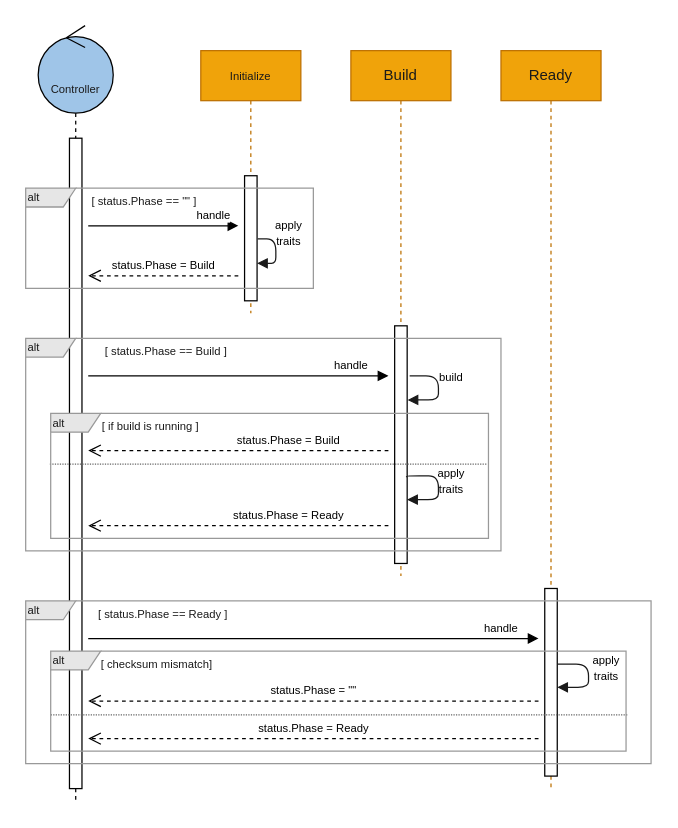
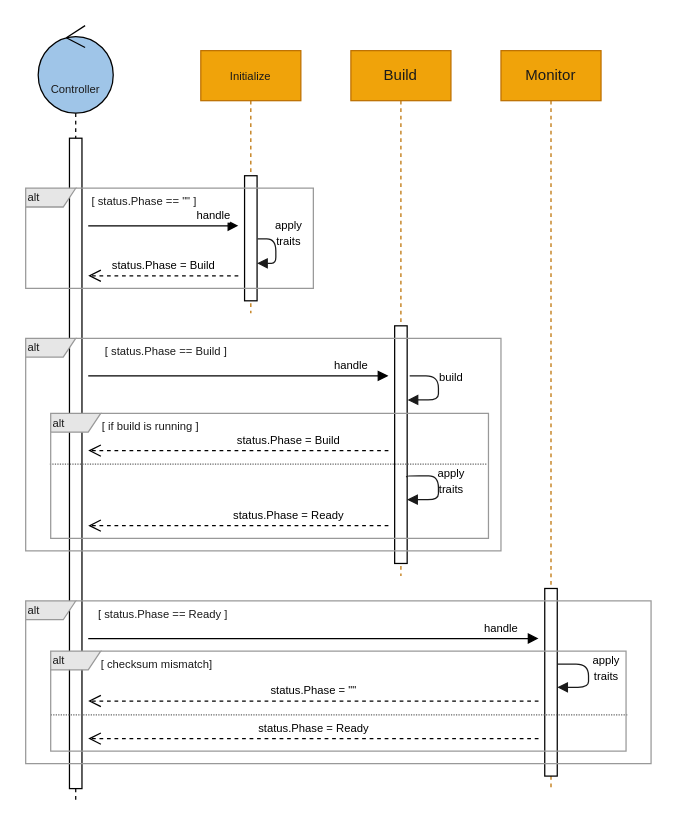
node "Ready": label "Ready" -> "Monitor"
